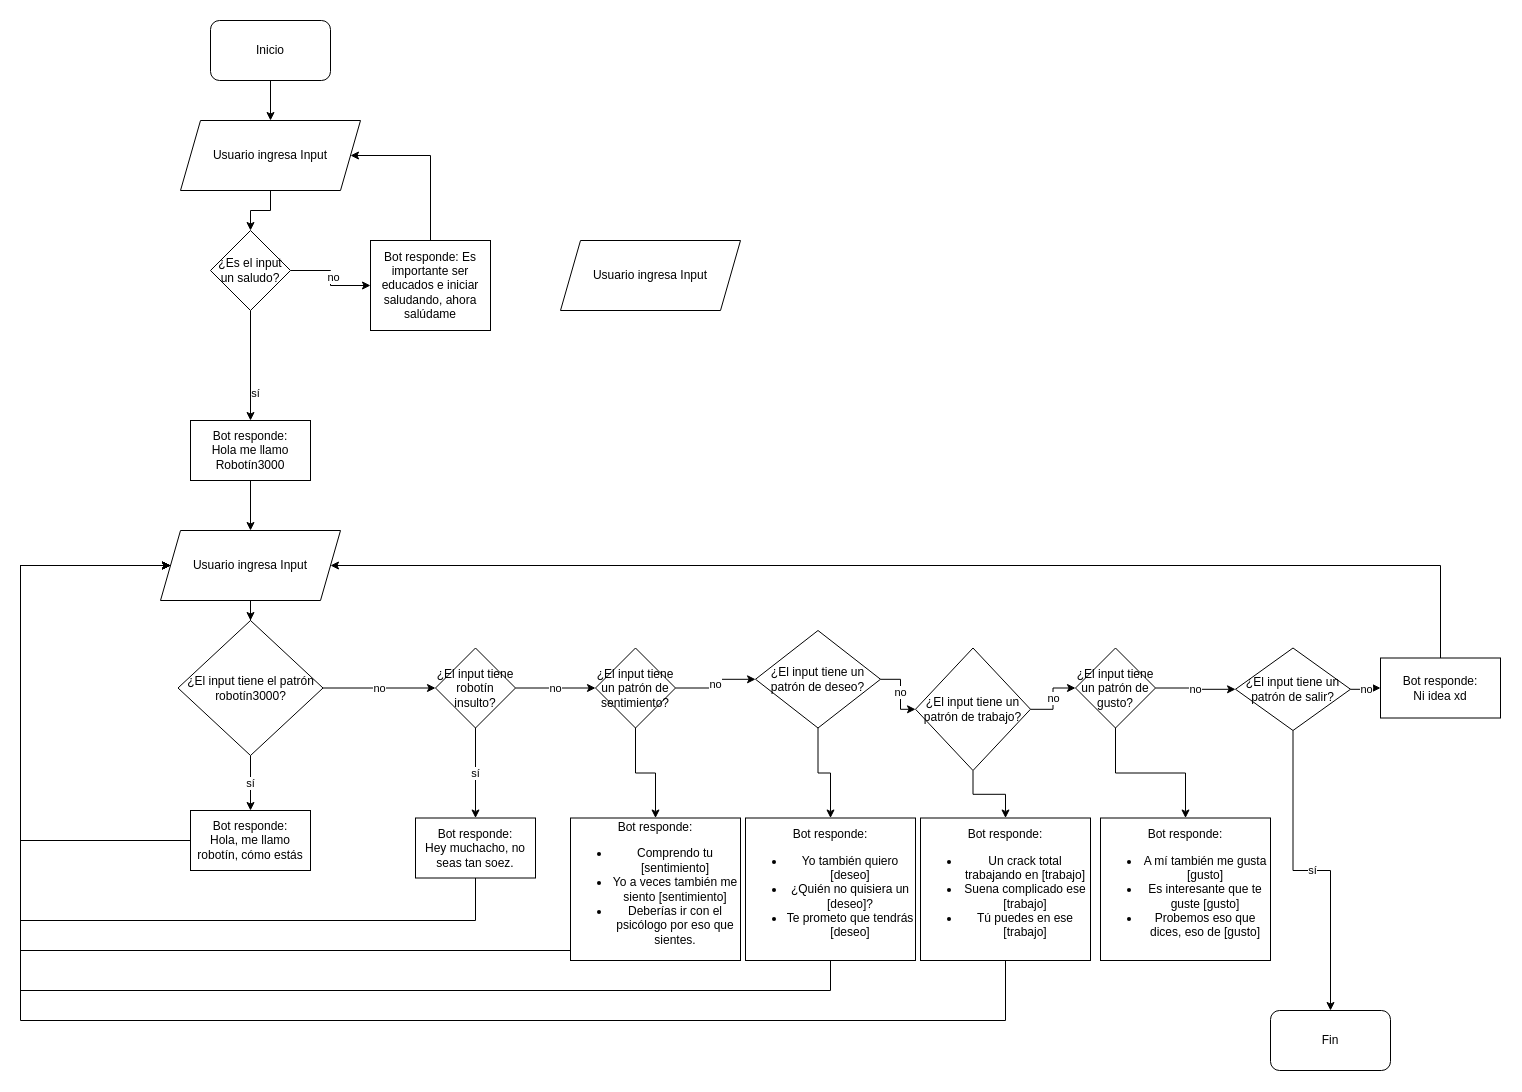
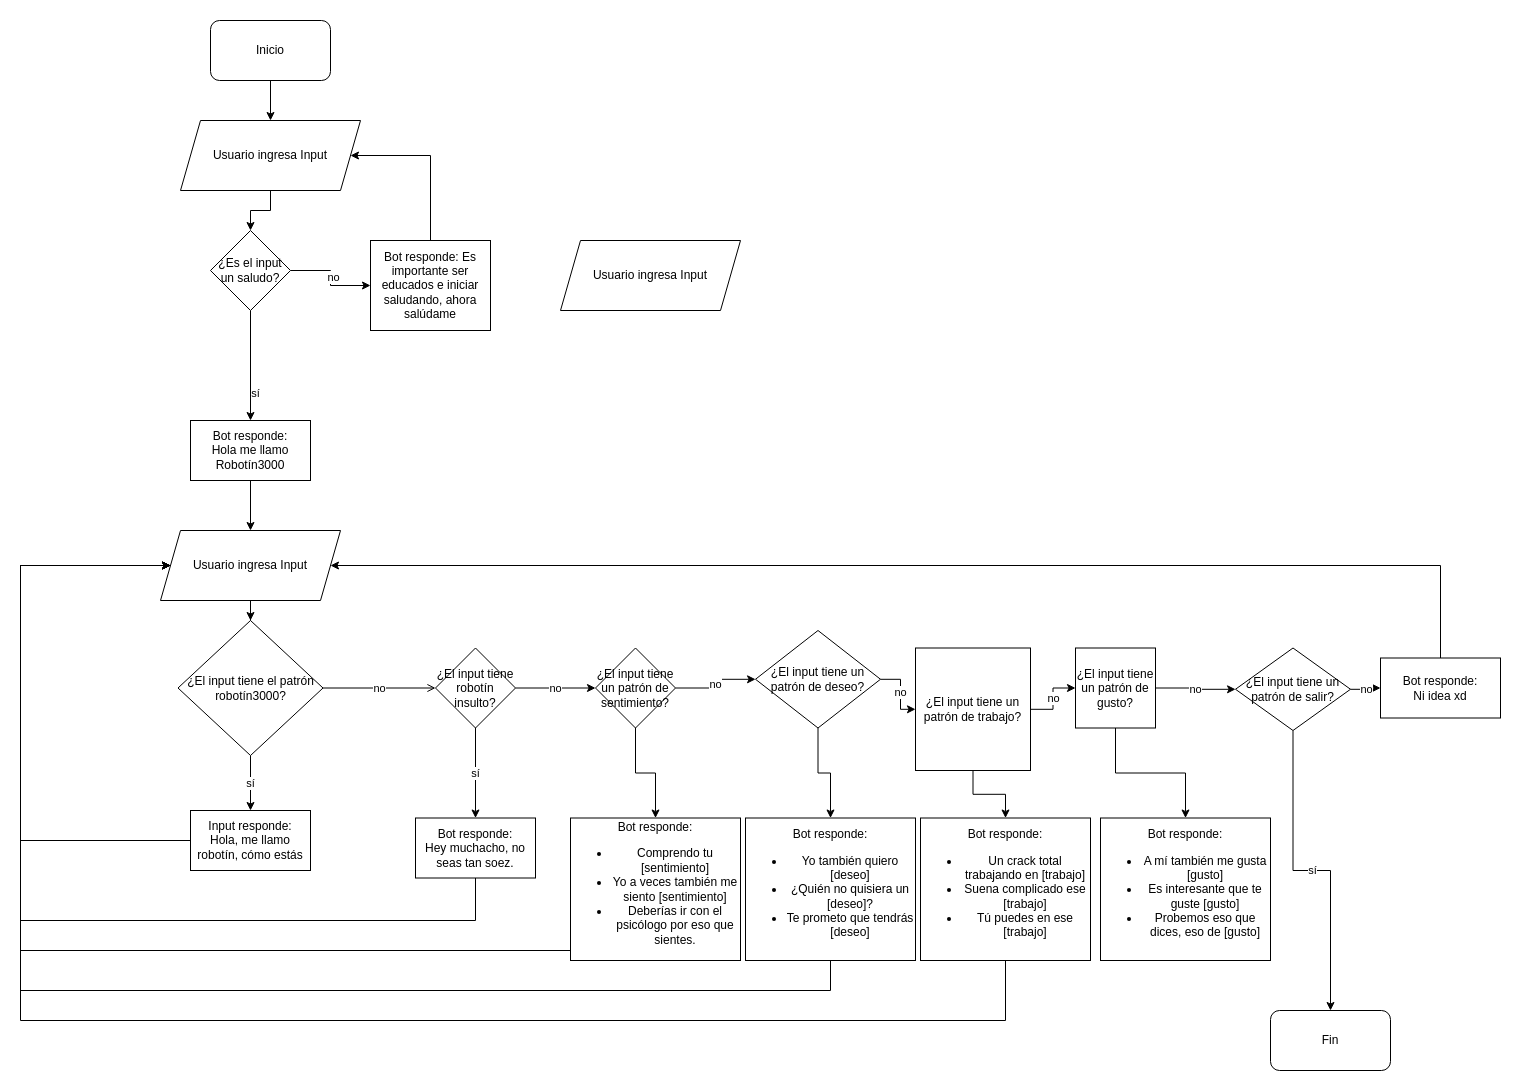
edge "¿El input tiene el patrón robotín3000?" -> "¿El input tiene robotín insulto?": arrowhead classic -> open
node "¿El input tiene un patrón de gusto?": shape diamond -> rectangle
node "¿El input tiene un patrón de trabajo?": shape diamond -> rectangle
node "Bot responde: Hola, me llamo robotín, cómo estás": label "Bot responde: Hola, me llamo robotín, cómo estás" -> "Input responde: Hola, me llamo robotín, cómo estás"
